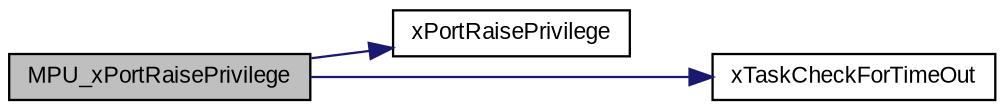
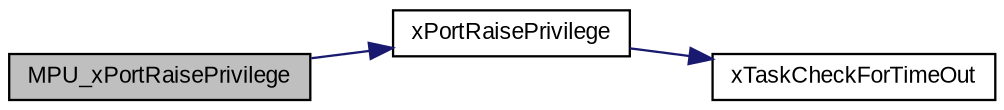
edge "MPU_xPortRaisePrivilege" -> "xTaskCheckForTimeOut": now "xPortRaisePrivilege" -> "xTaskCheckForTimeOut"
